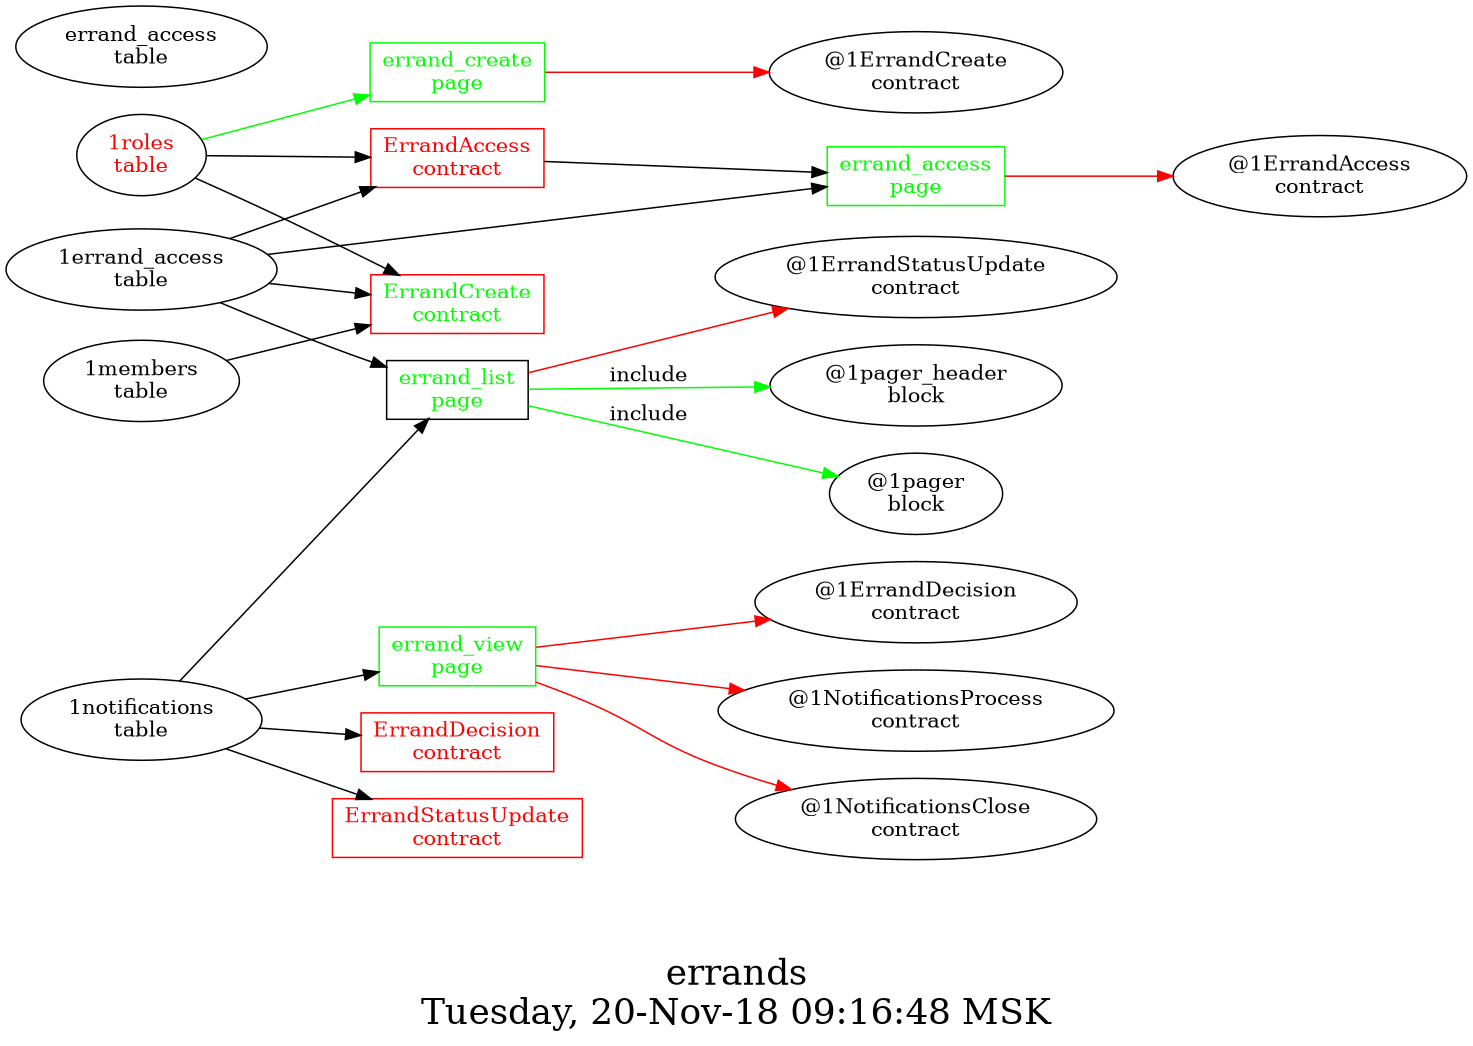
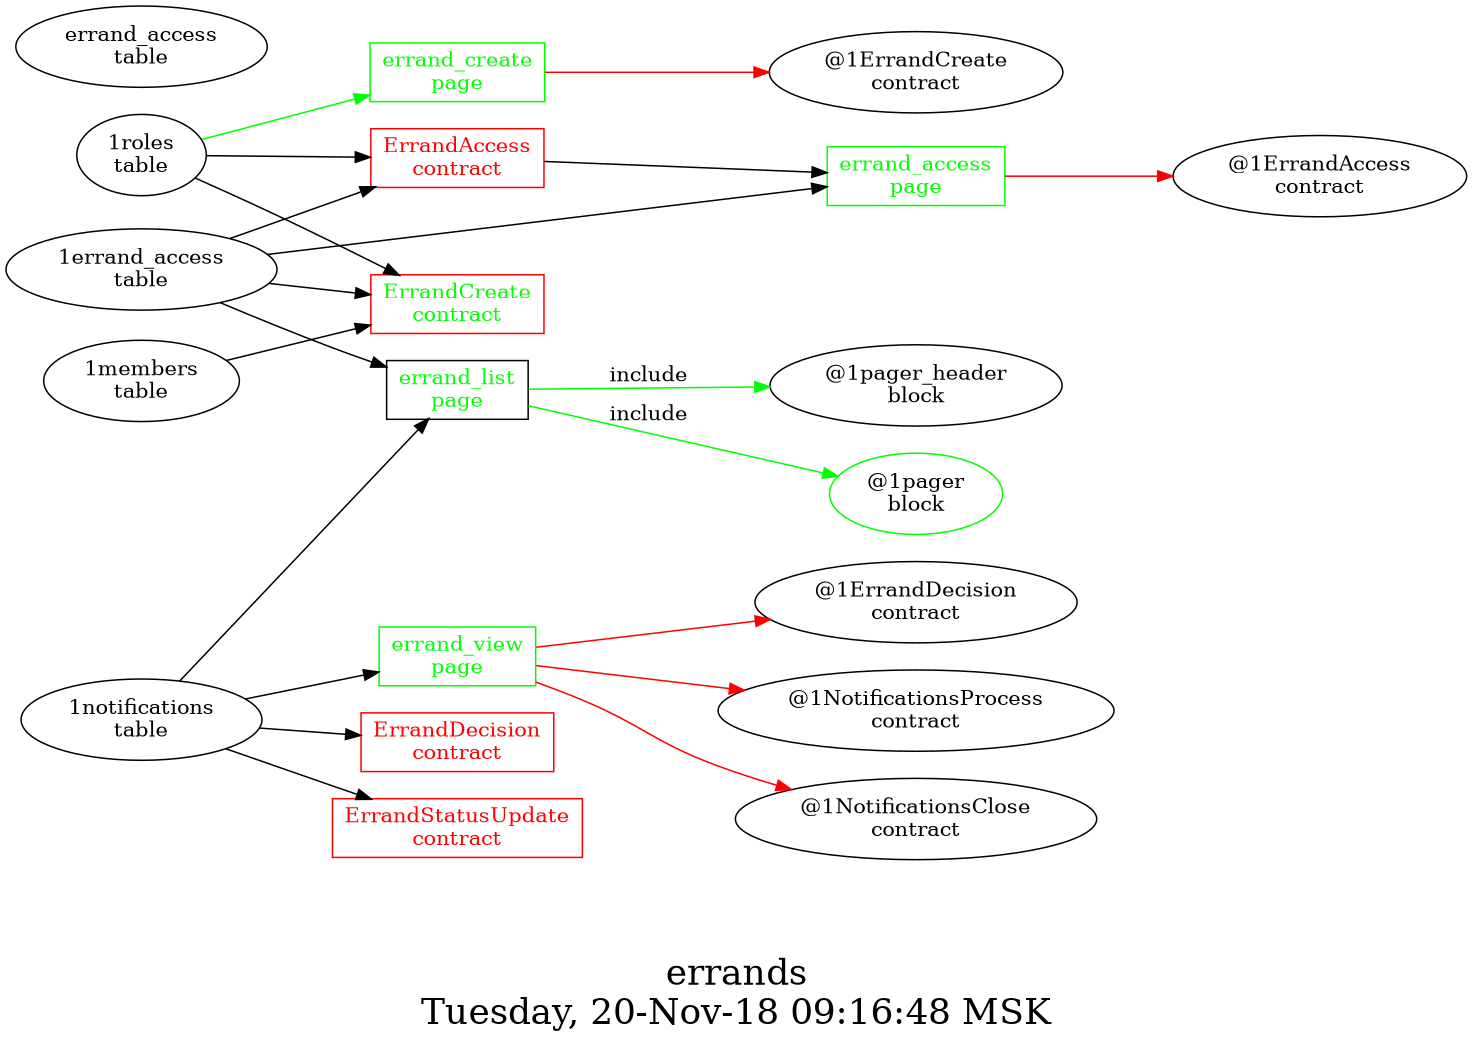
node "1roles table": fontcolor red -> black
node "@1ErrandStatusUpdate contract": removed
node "@1pager block": color black -> green
